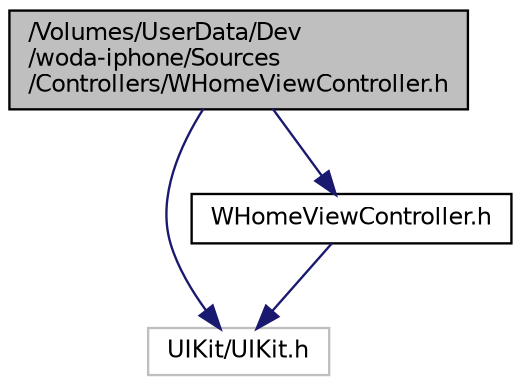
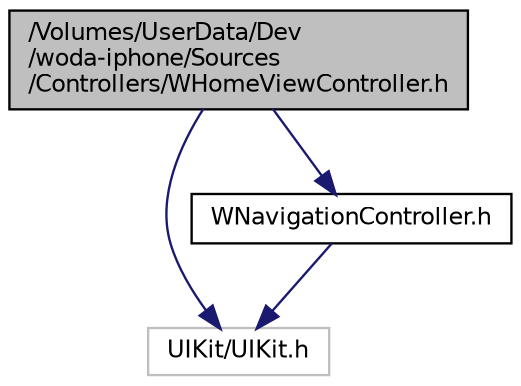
node "WHomeViewController.h": label "WHomeViewController.h" -> "WNavigationController.h"
